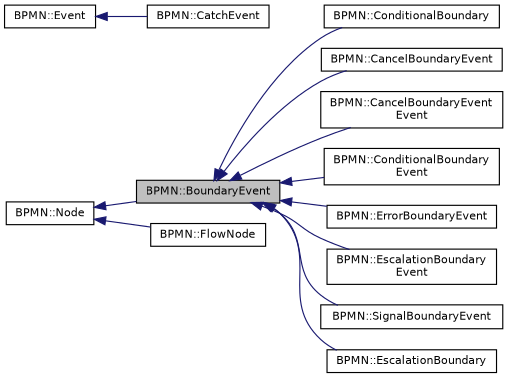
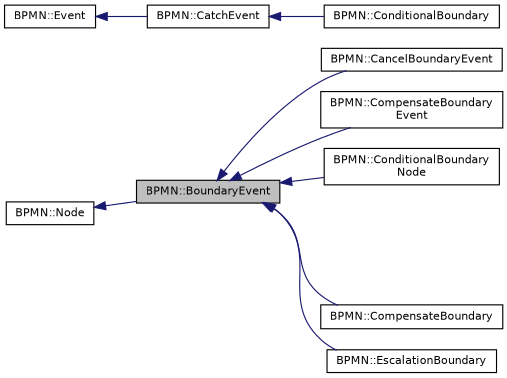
edge "BPMN::ConditionalBoundary" -> "BPMN::BoundaryEvent": now "BPMN::ConditionalBoundary" -> "BPMN::CatchEvent"
node "BPMN::CancelBoundaryEvent Event": label "BPMN::CancelBoundaryEvent Event" -> "BPMN::CompensateBoundary Event"
node "BPMN::ConditionalBoundary Event": label "BPMN::ConditionalBoundary Event" -> "BPMN::ConditionalBoundary Node"
node "BPMN::ErrorBoundaryEvent": removed
node "BPMN::FlowNode": removed
node "BPMN::EscalationBoundary Event": removed
node "BPMN::SignalBoundaryEvent": label "BPMN::SignalBoundaryEvent" -> "BPMN::CompensateBoundary"
